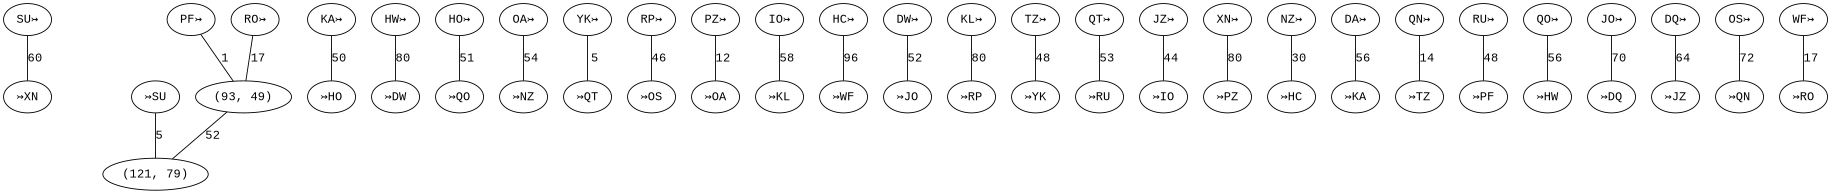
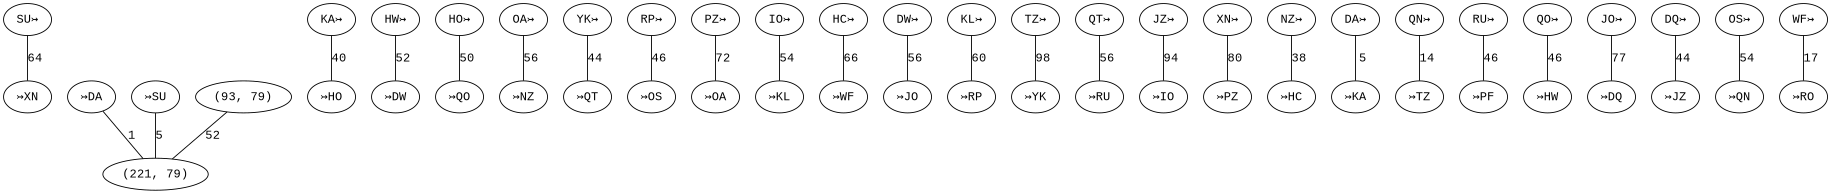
node "PF↣": removed
node "RO↣": removed
edge "SU↣" -- "↣XN": label "60" -> "64"
edge "KA↣" -- "↣HO": label "50" -> "40"
edge "HW↣" -- "↣DW": label "80" -> "52"
edge "HO↣" -- "↣QO": label "51" -> "50"
edge "OA↣" -- "↣NZ": label "54" -> "56"
edge "YK↣" -- "↣QT": label "5" -> "44"
edge "PZ↣" -- "↣OA": label "12" -> "72"
edge "IO↣" -- "↣KL": label "58" -> "54"
edge "HC↣" -- "↣WF": label "96" -> "66"
edge "DW↣" -- "↣JO": label "52" -> "56"
edge "KL↣" -- "↣RP": label "80" -> "60"
edge "TZ↣" -- "↣YK": label "48" -> "98"
edge "QT↣" -- "↣RU": label "53" -> "56"
edge "JZ↣" -- "↣IO": label "44" -> "94"
edge "NZ↣" -- "↣HC": label "30" -> "38"
edge "DA↣" -- "↣KA": label "56" -> "5"
edge "RU↣" -- "↣PF": label "48" -> "46"
edge "QO↣" -- "↣HW": label "56" -> "46"
edge "JO↣" -- "↣DQ": label "70" -> "77"
edge "DQ↣" -- "↣JZ": label "64" -> "44"
edge "OS↣" -- "↣QN": label "72" -> "54"
node "↣DA": added
node "(93, 49)": label "(93, 49)" -> "(93, 79)"
node "(121, 79)": label "(121, 79)" -> "(221, 79)"
